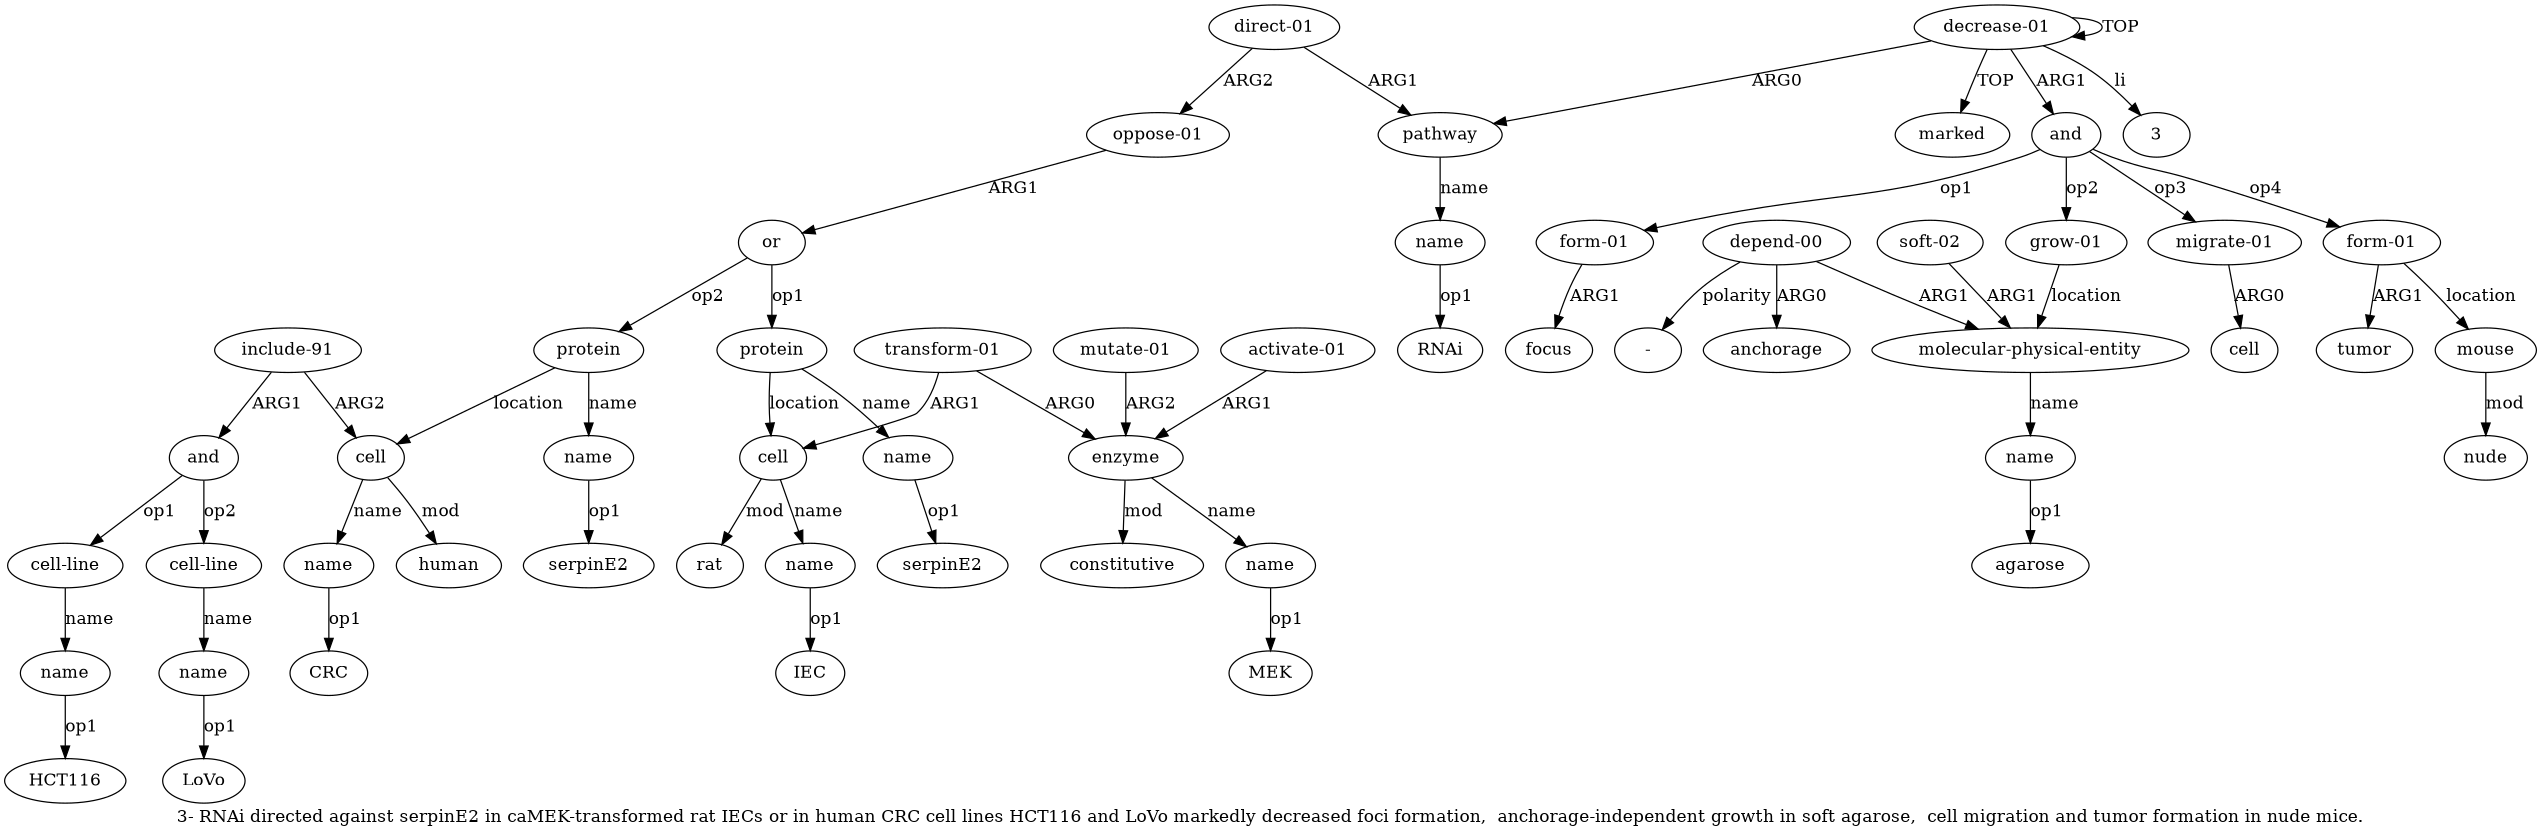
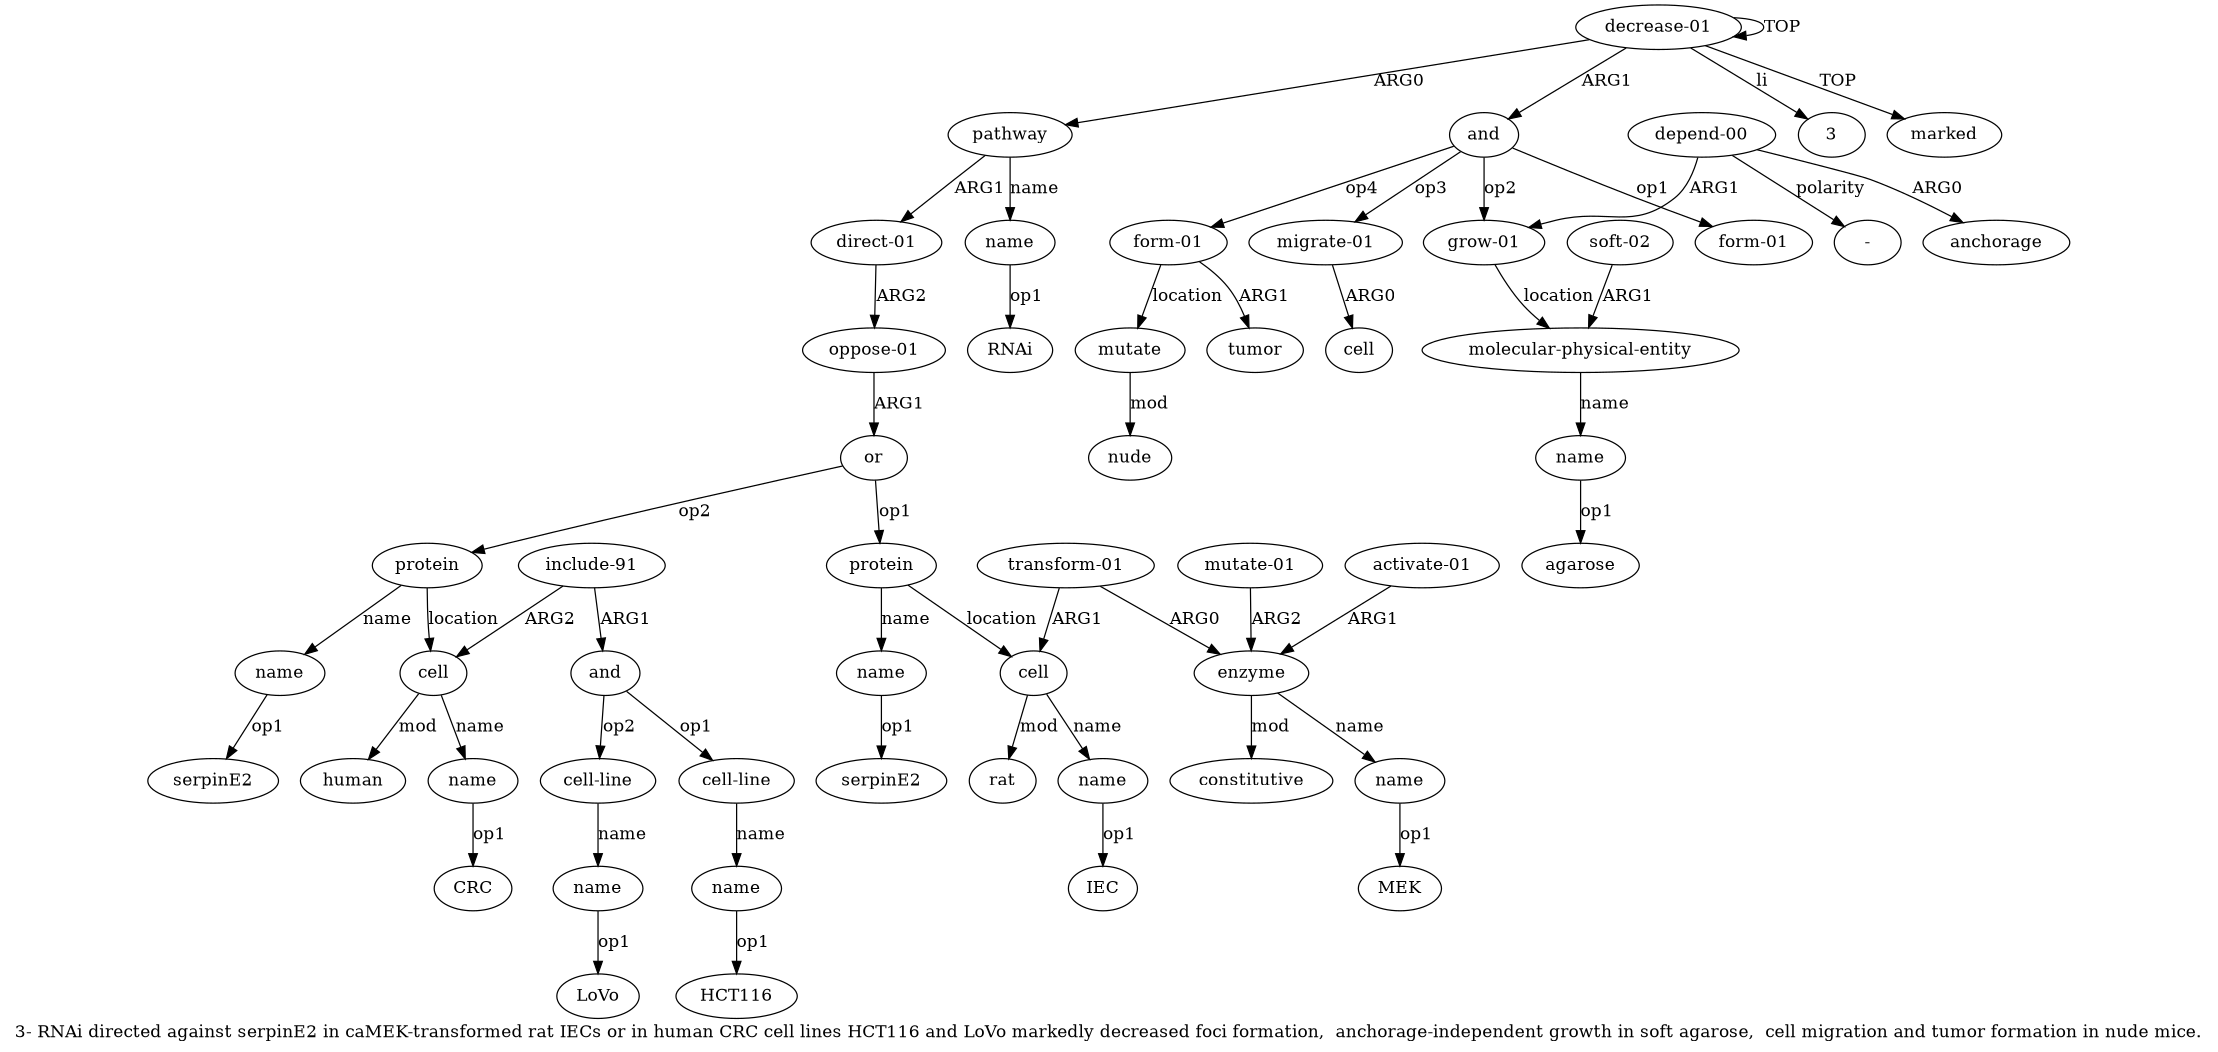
edge "direct-01" -> "pathway": reversed
edge "depend-00" -> "molecular-physical-entity": now "depend-00" -> "grow-01"
node "focus": removed
node "mouse": label "mouse" -> "mutate"
